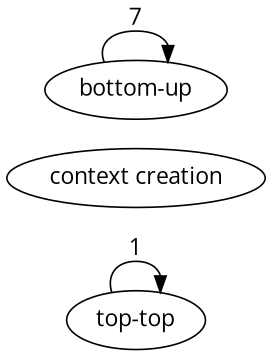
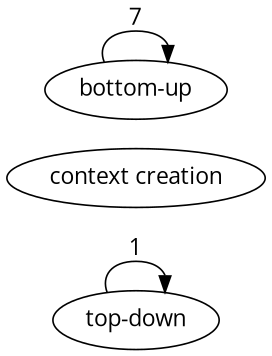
node "top-top": label "top-top" -> "top-down"
